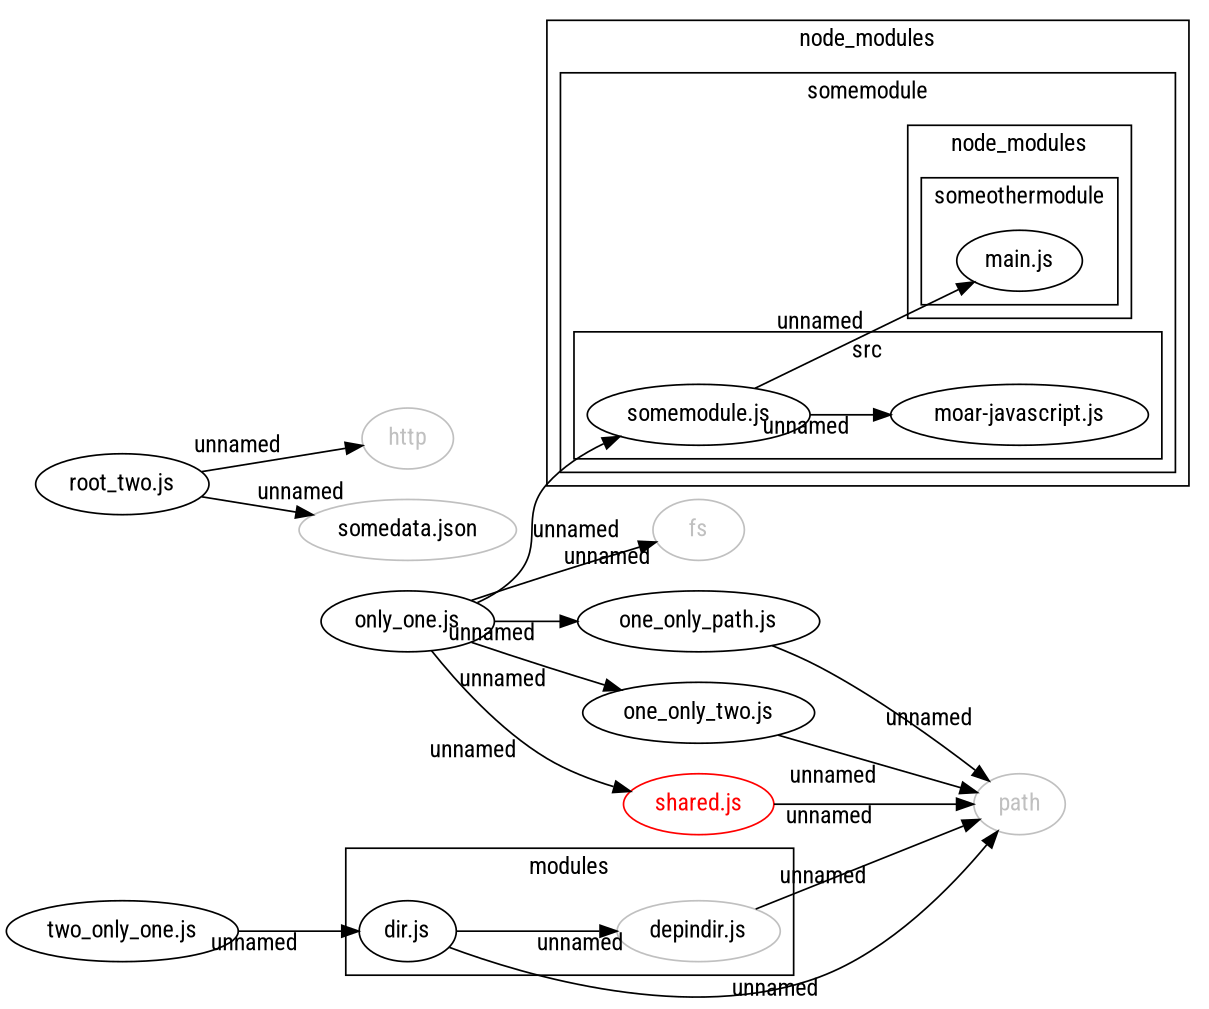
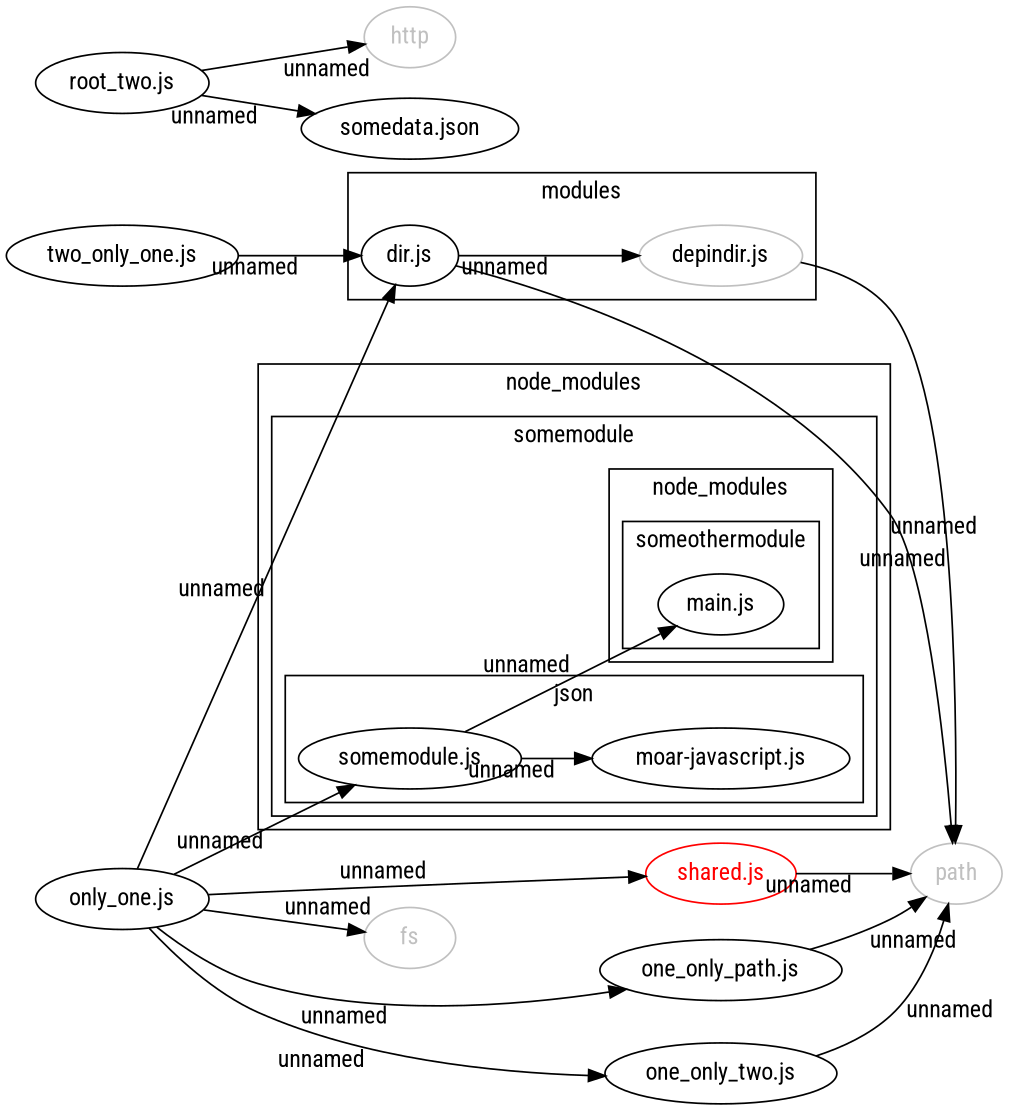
cluster "src": label "src" -> "json"
node "somedata.json": color grey -> black
edge "only_one.js" -> "dir.js": added, label "unnamed"
